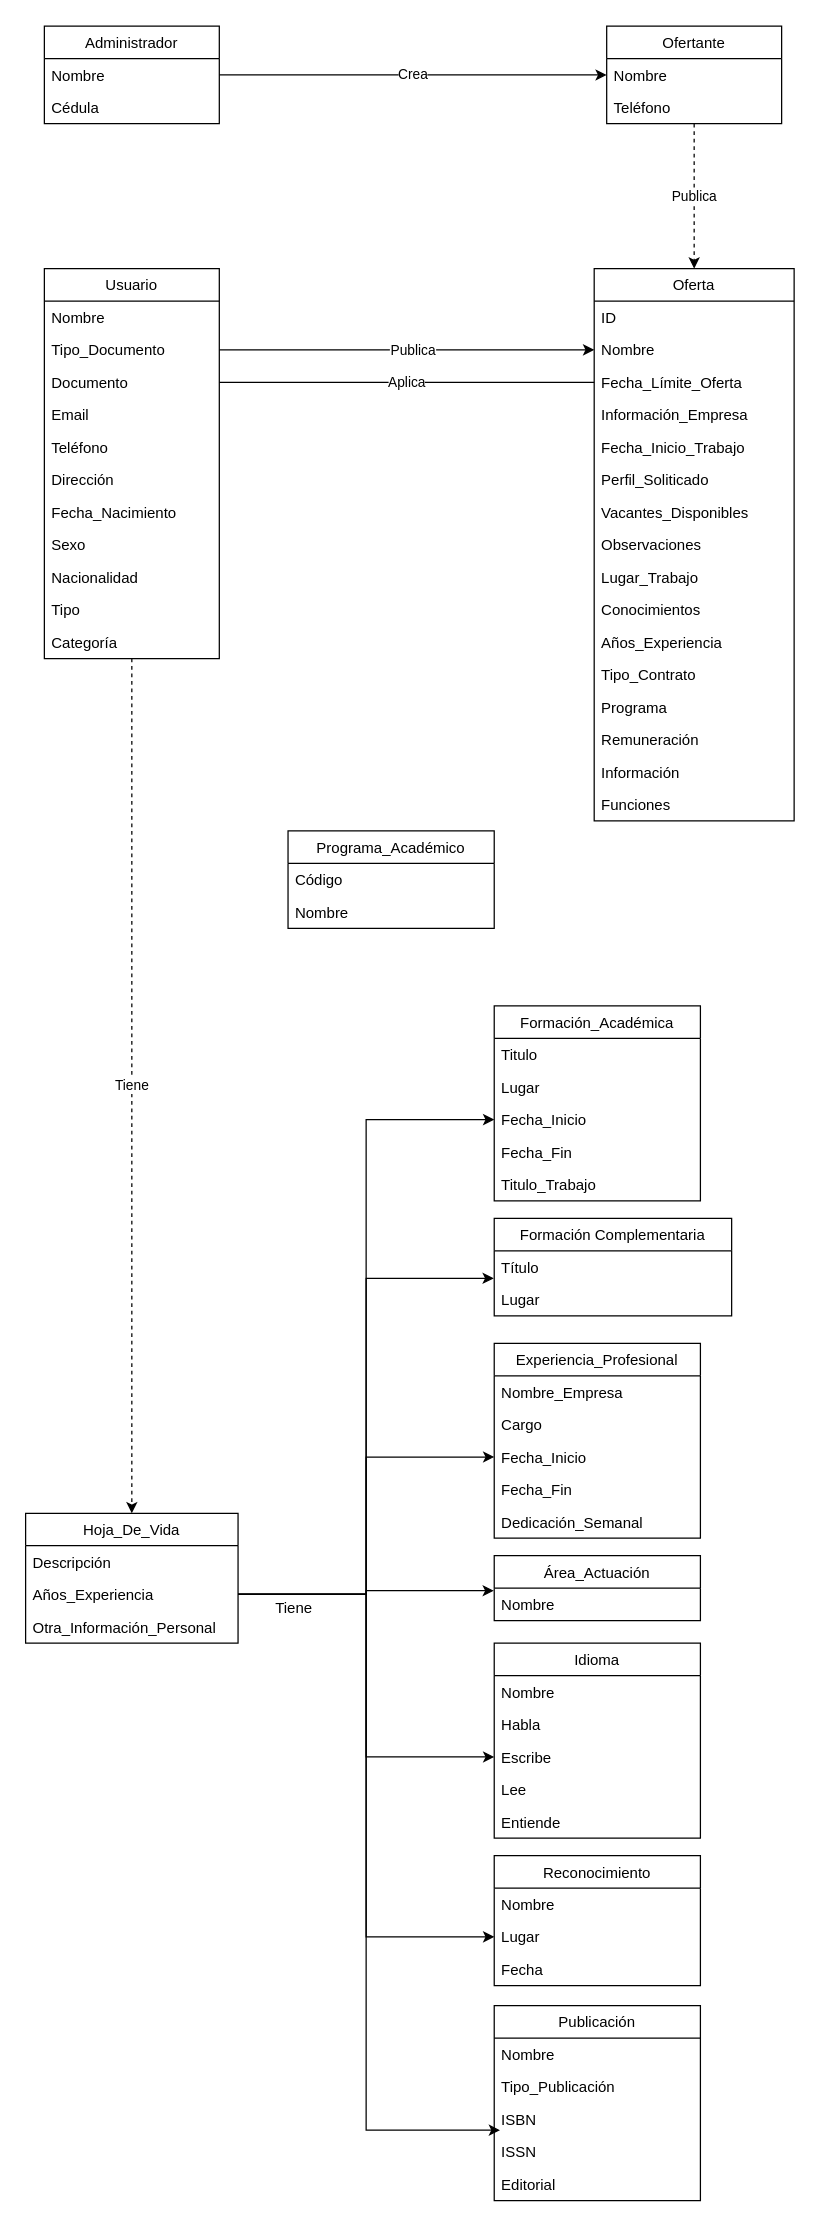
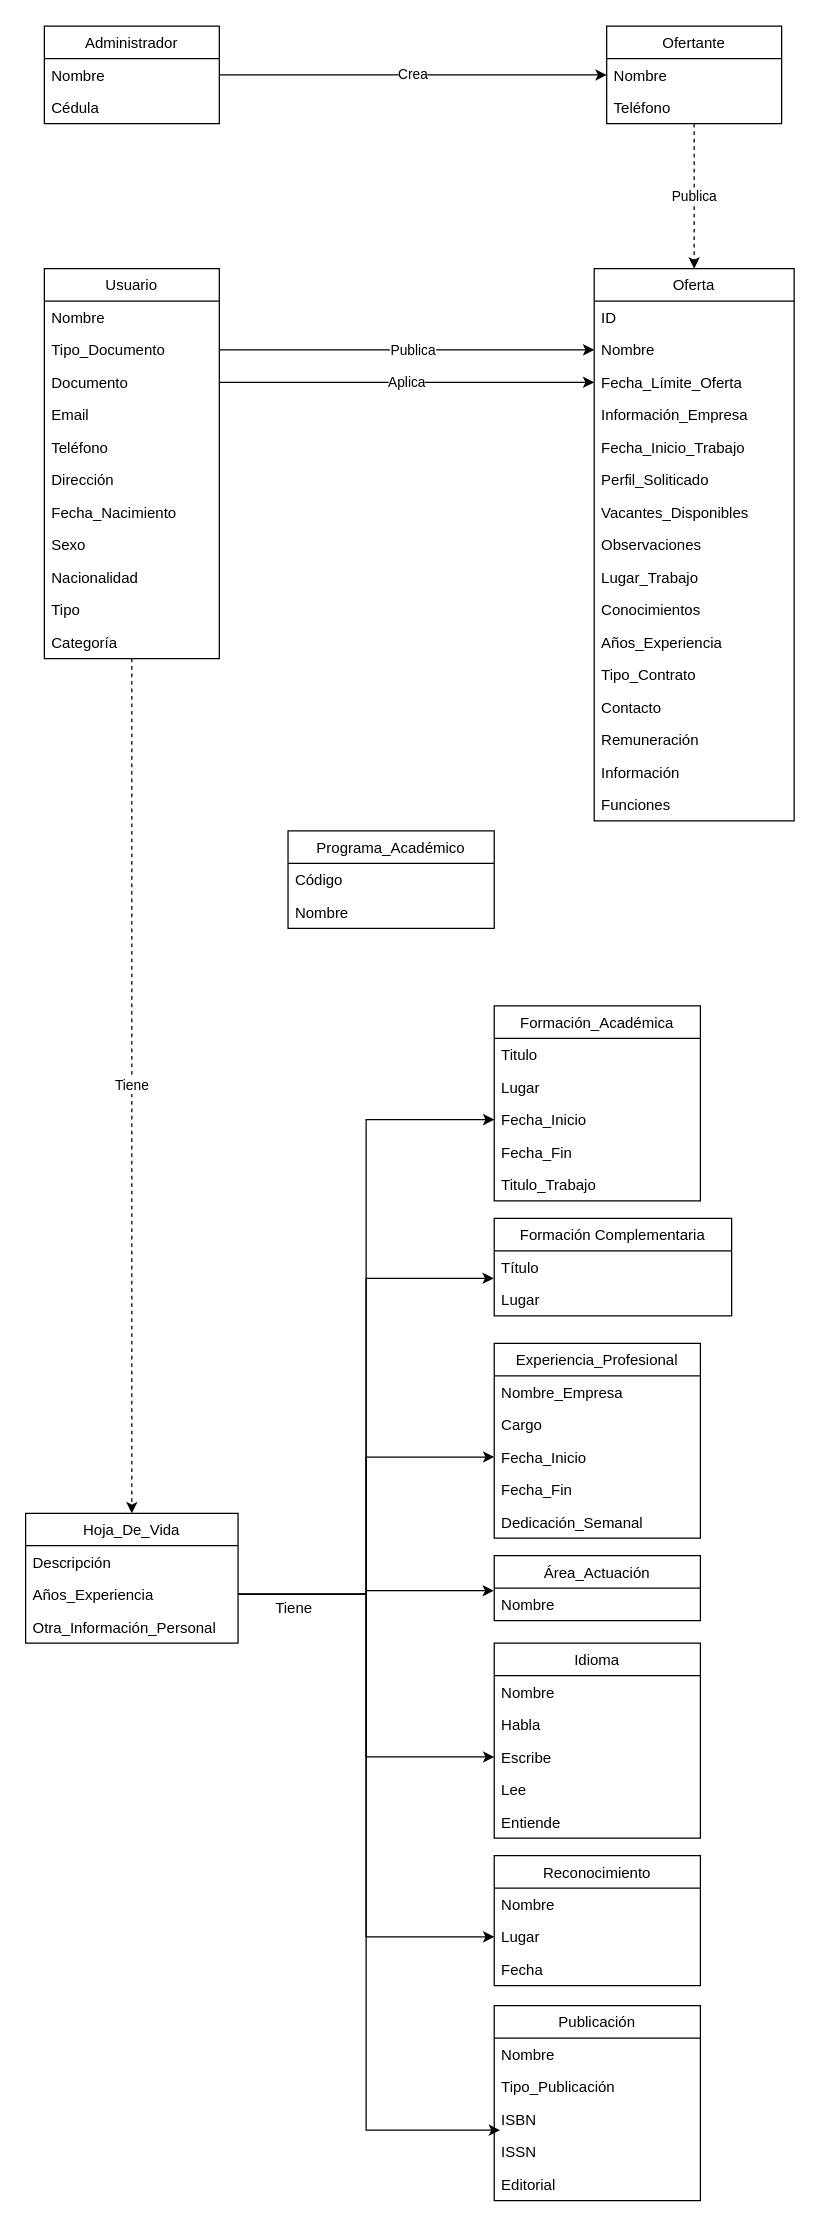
edge "Documento" -- "Fecha_Límite_Oferta": arrowhead none -> classic
node "Programa": label "Programa" -> "Contacto"
